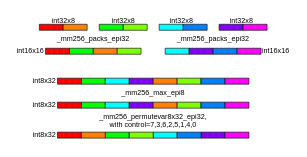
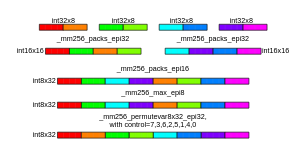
node "_mm256_packs_epi16": added
